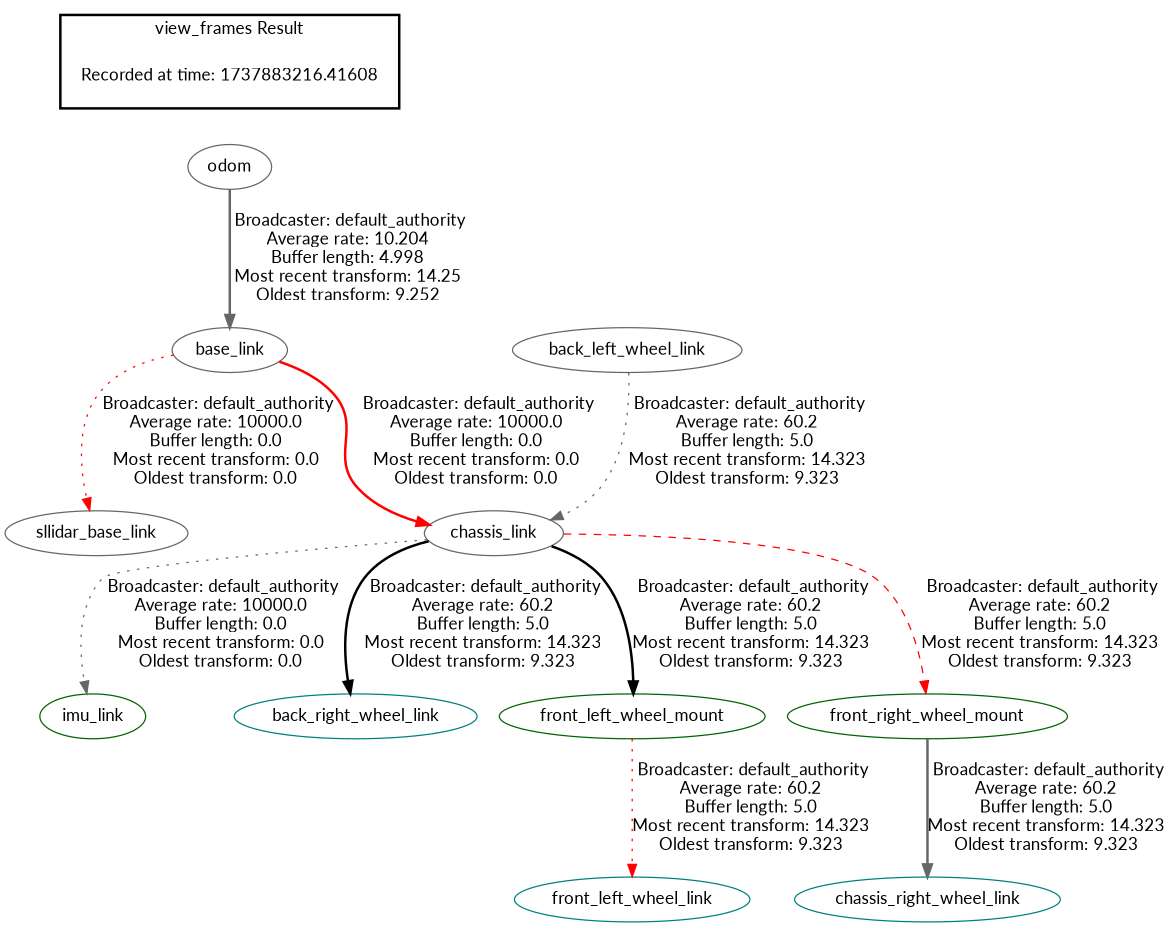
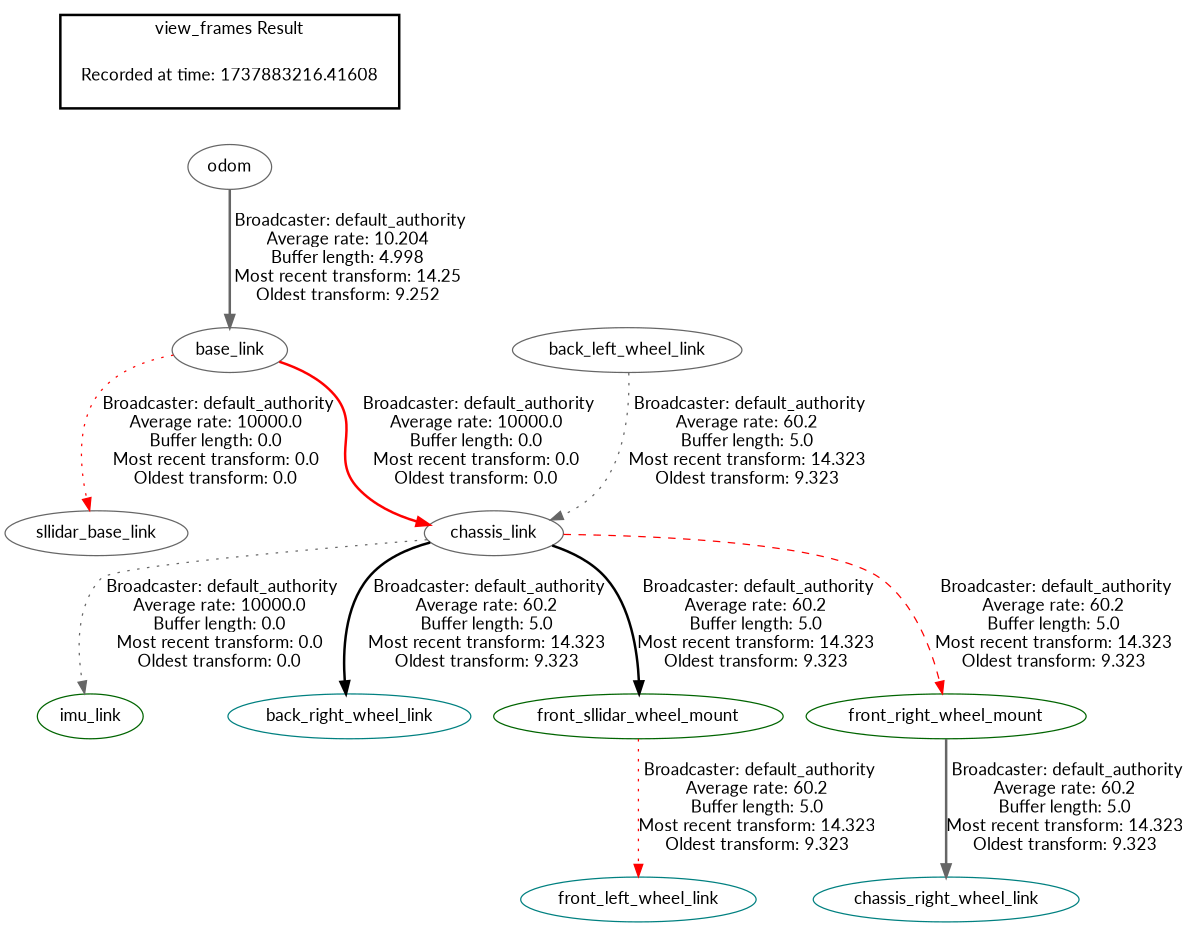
node "front_left_wheel_mount": label "front_left_wheel_mount" -> "front_sllidar_wheel_mount"
